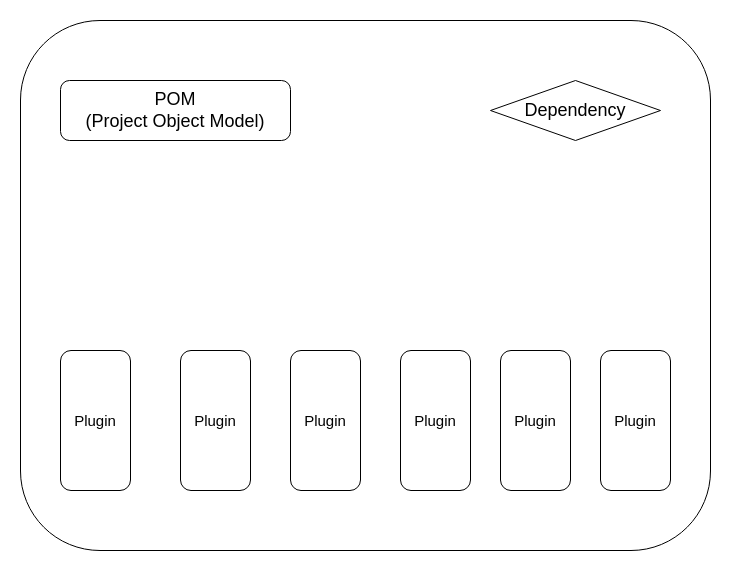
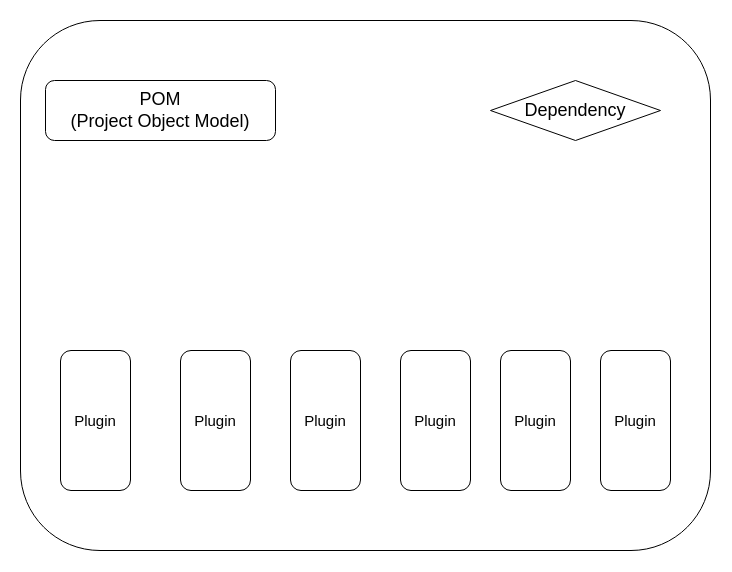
node "POM(Project Object Model)": moved (176, 111) -> (161, 111)
